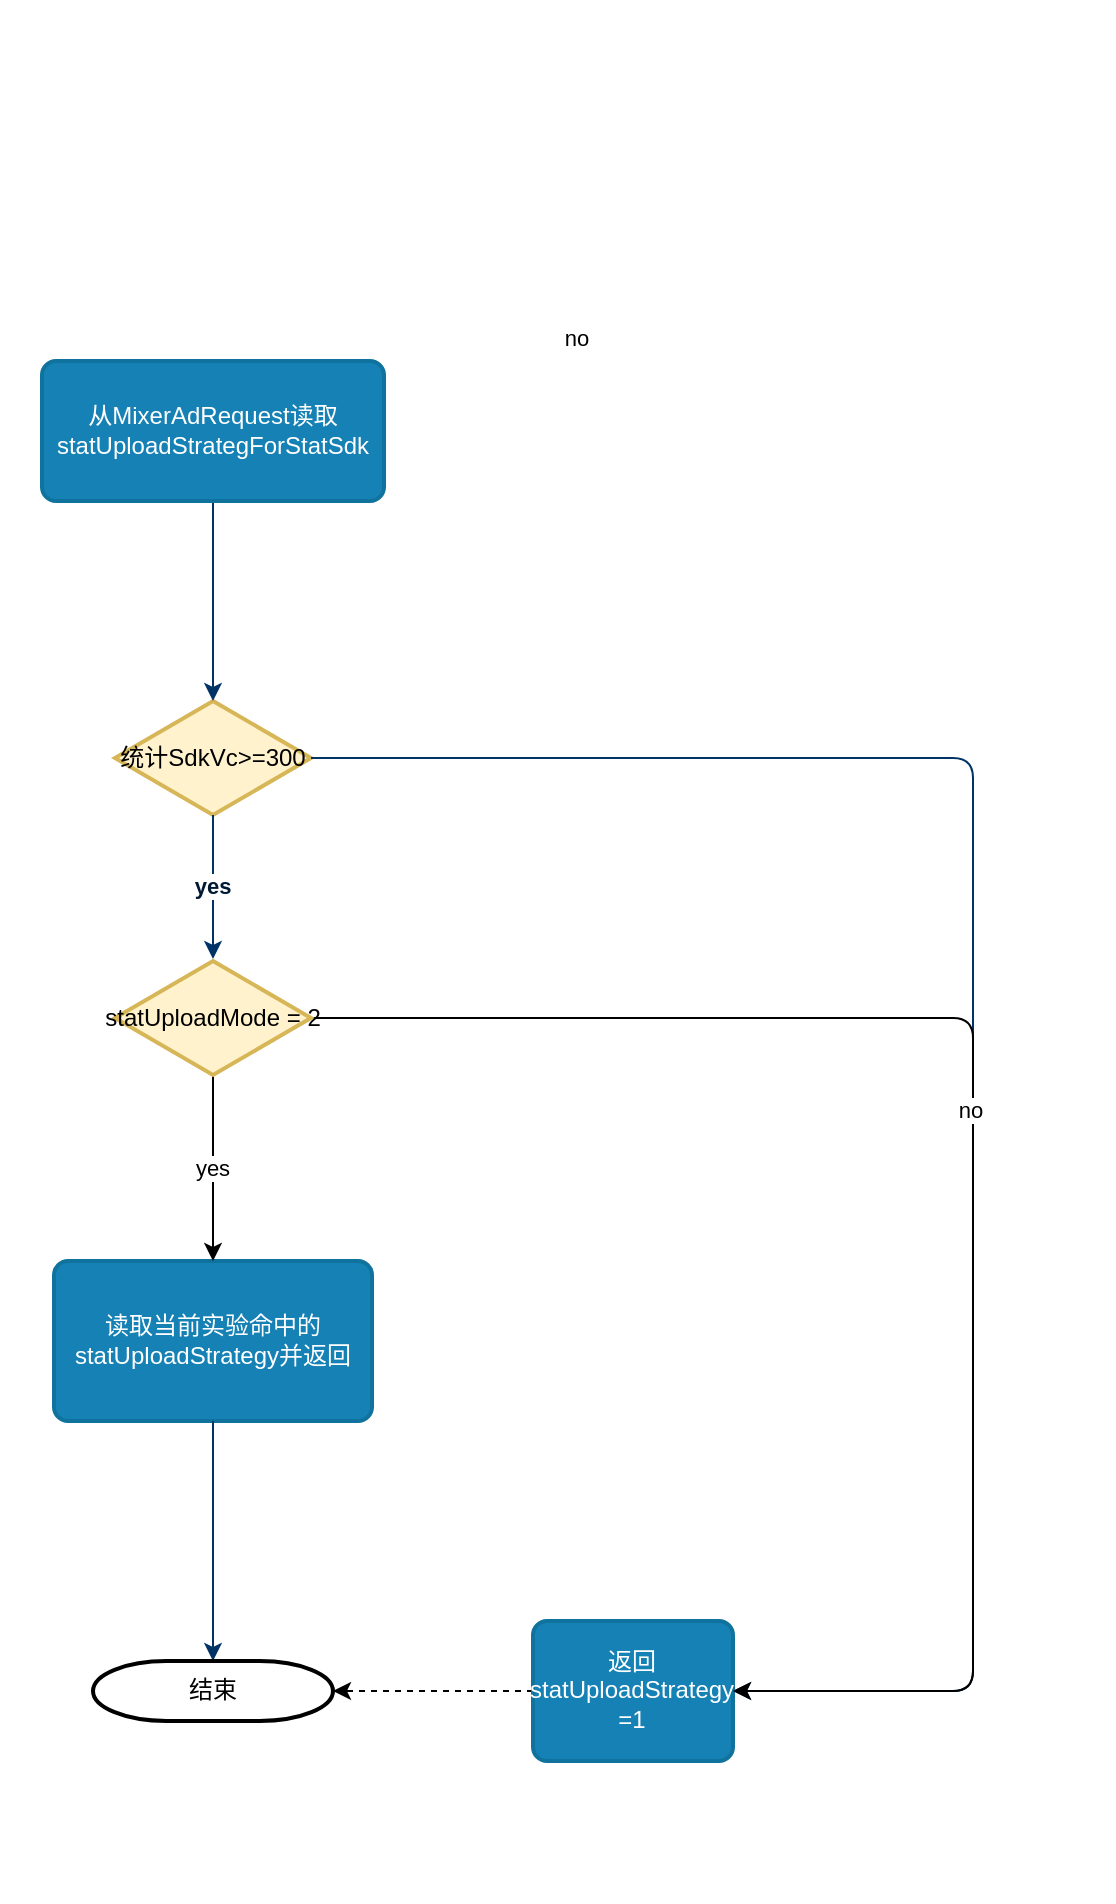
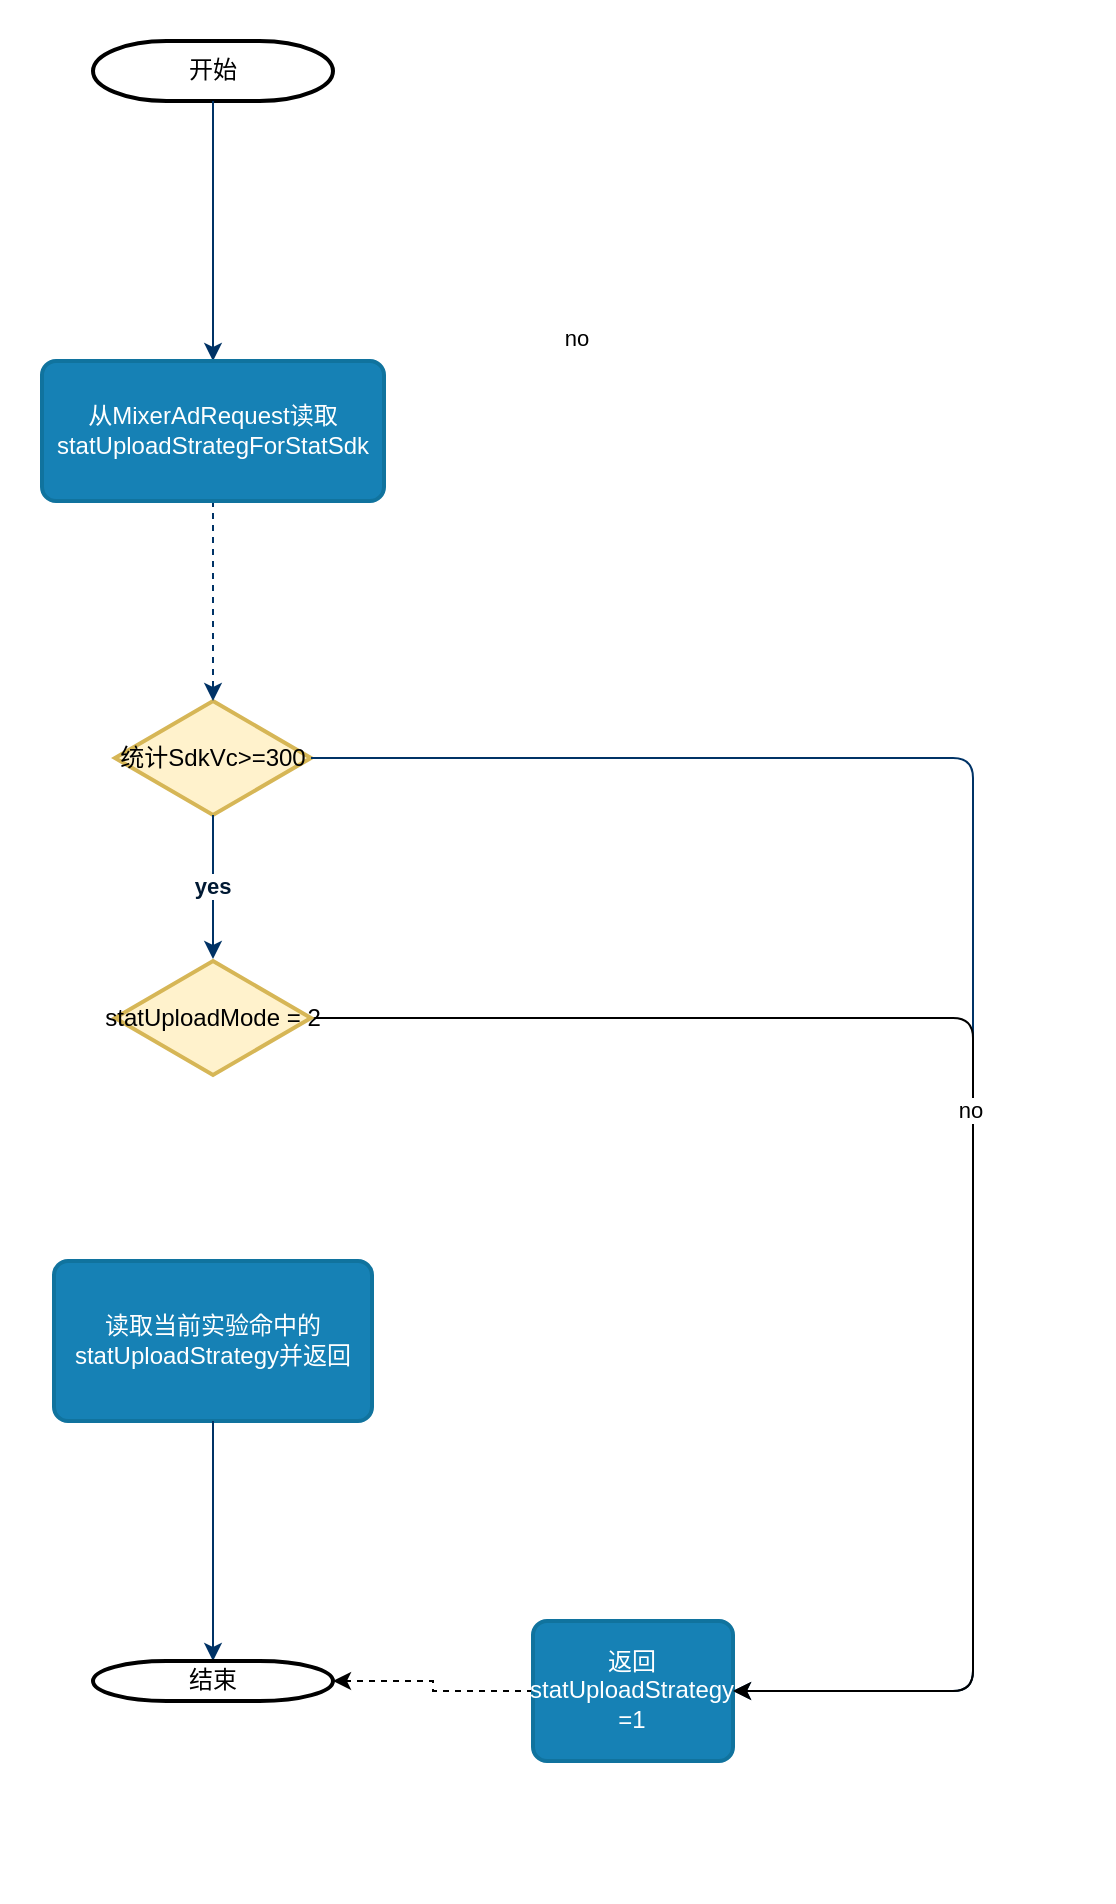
node "开始": added
edge "开始" -> "从MixerAdRequest读取statUploadStrategForStatSdk": added
edge "从MixerAdRequest读取statUploadStrategForStatSdk" -> "统计SdkVc>=300": style solid -> dashed
edge "statUploadMode = 2" -> "读取当前实验命中的statUploadStrategy并返回": removed, label "yes"
node "结束": size 240x60 -> 240x40
